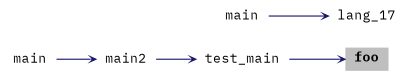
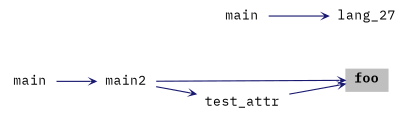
node "lang_17": label "lang_17" -> "lang_27"
node "test_main": label "test_main" -> "test_attr"
edge "main2" -> "foo": added
